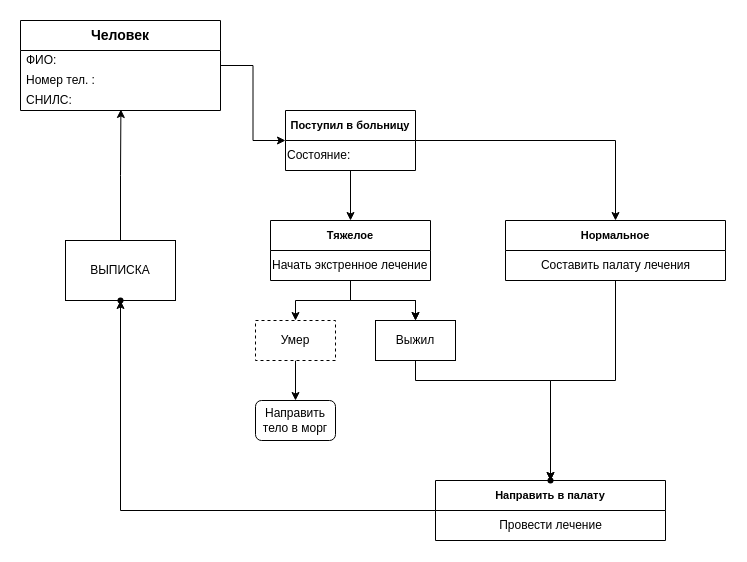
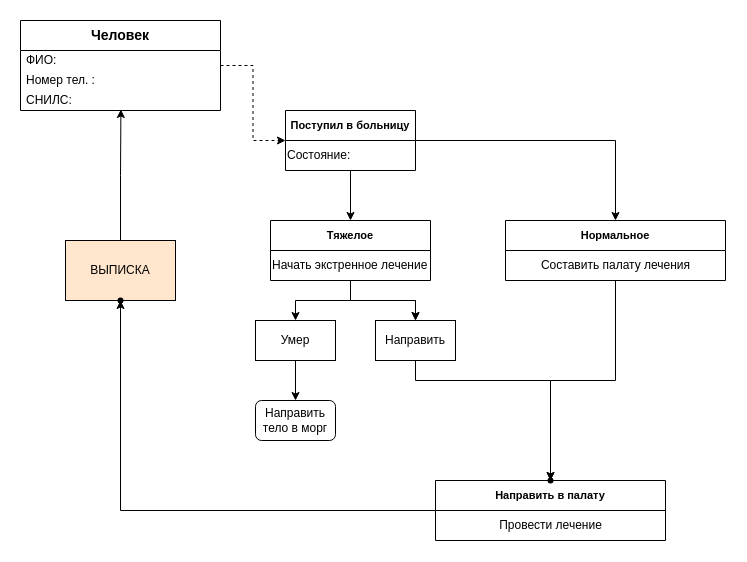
edge "Человек" -> "Поступил в больницу": style solid -> dashed
node "ВЫПИСКА": fillcolor #ffffff -> #ffe6cc
node "Умер": style dashed -> solid
node "Выжил": label "Выжил" -> "Направить"
